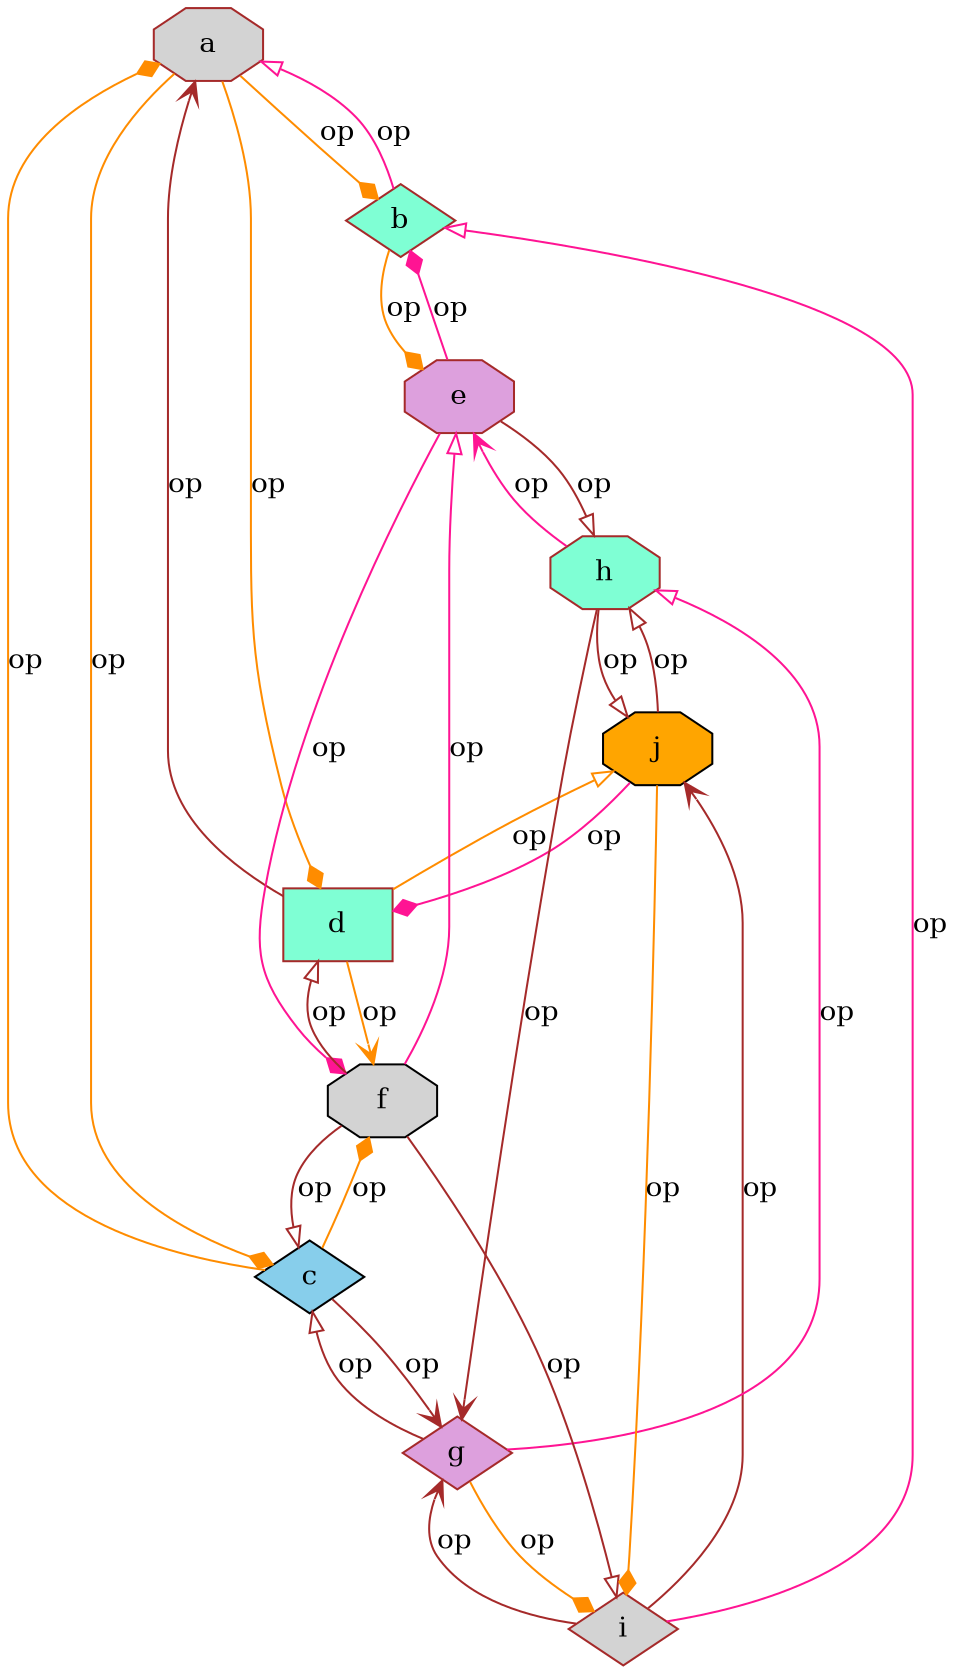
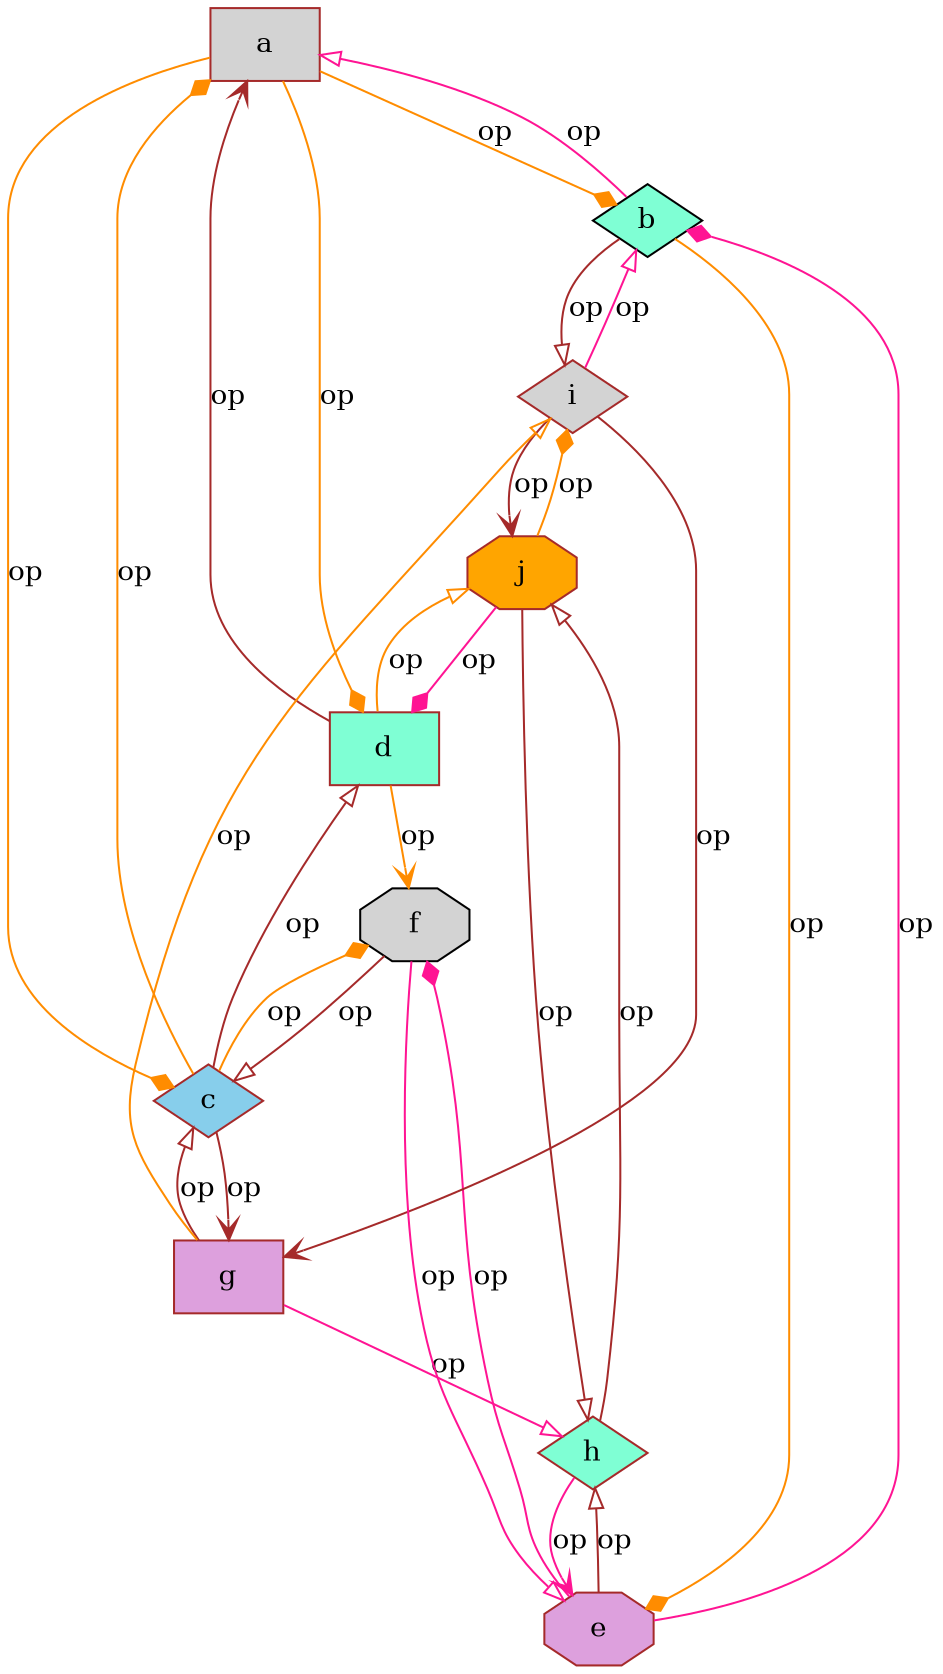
node "a": shape octagon -> box
node "b": color brown -> black
node "h": shape octagon -> diamond
node "j": color black -> brown
edge "h" -> "g": removed, label "op"
edge "f" -> "d": now "c" -> "d"
node "c": color black -> brown
edge "f" -> "i": now "b" -> "i"
node "g": shape diamond -> box
edge "g" -> "i": arrowhead diamond -> onormal
